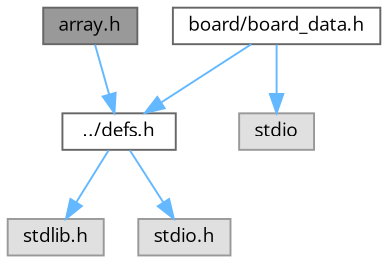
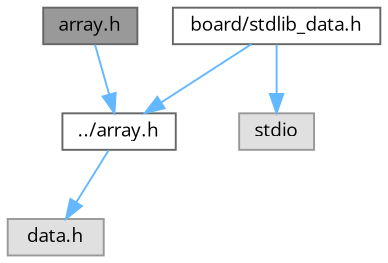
node "board/board_data.h": label "board/board_data.h" -> "board/stdlib_data.h"
node "../defs.h": label "../defs.h" -> "../array.h"
node "stdlib.h": label "stdlib.h" -> "data.h"
node "stdio.h": removed
